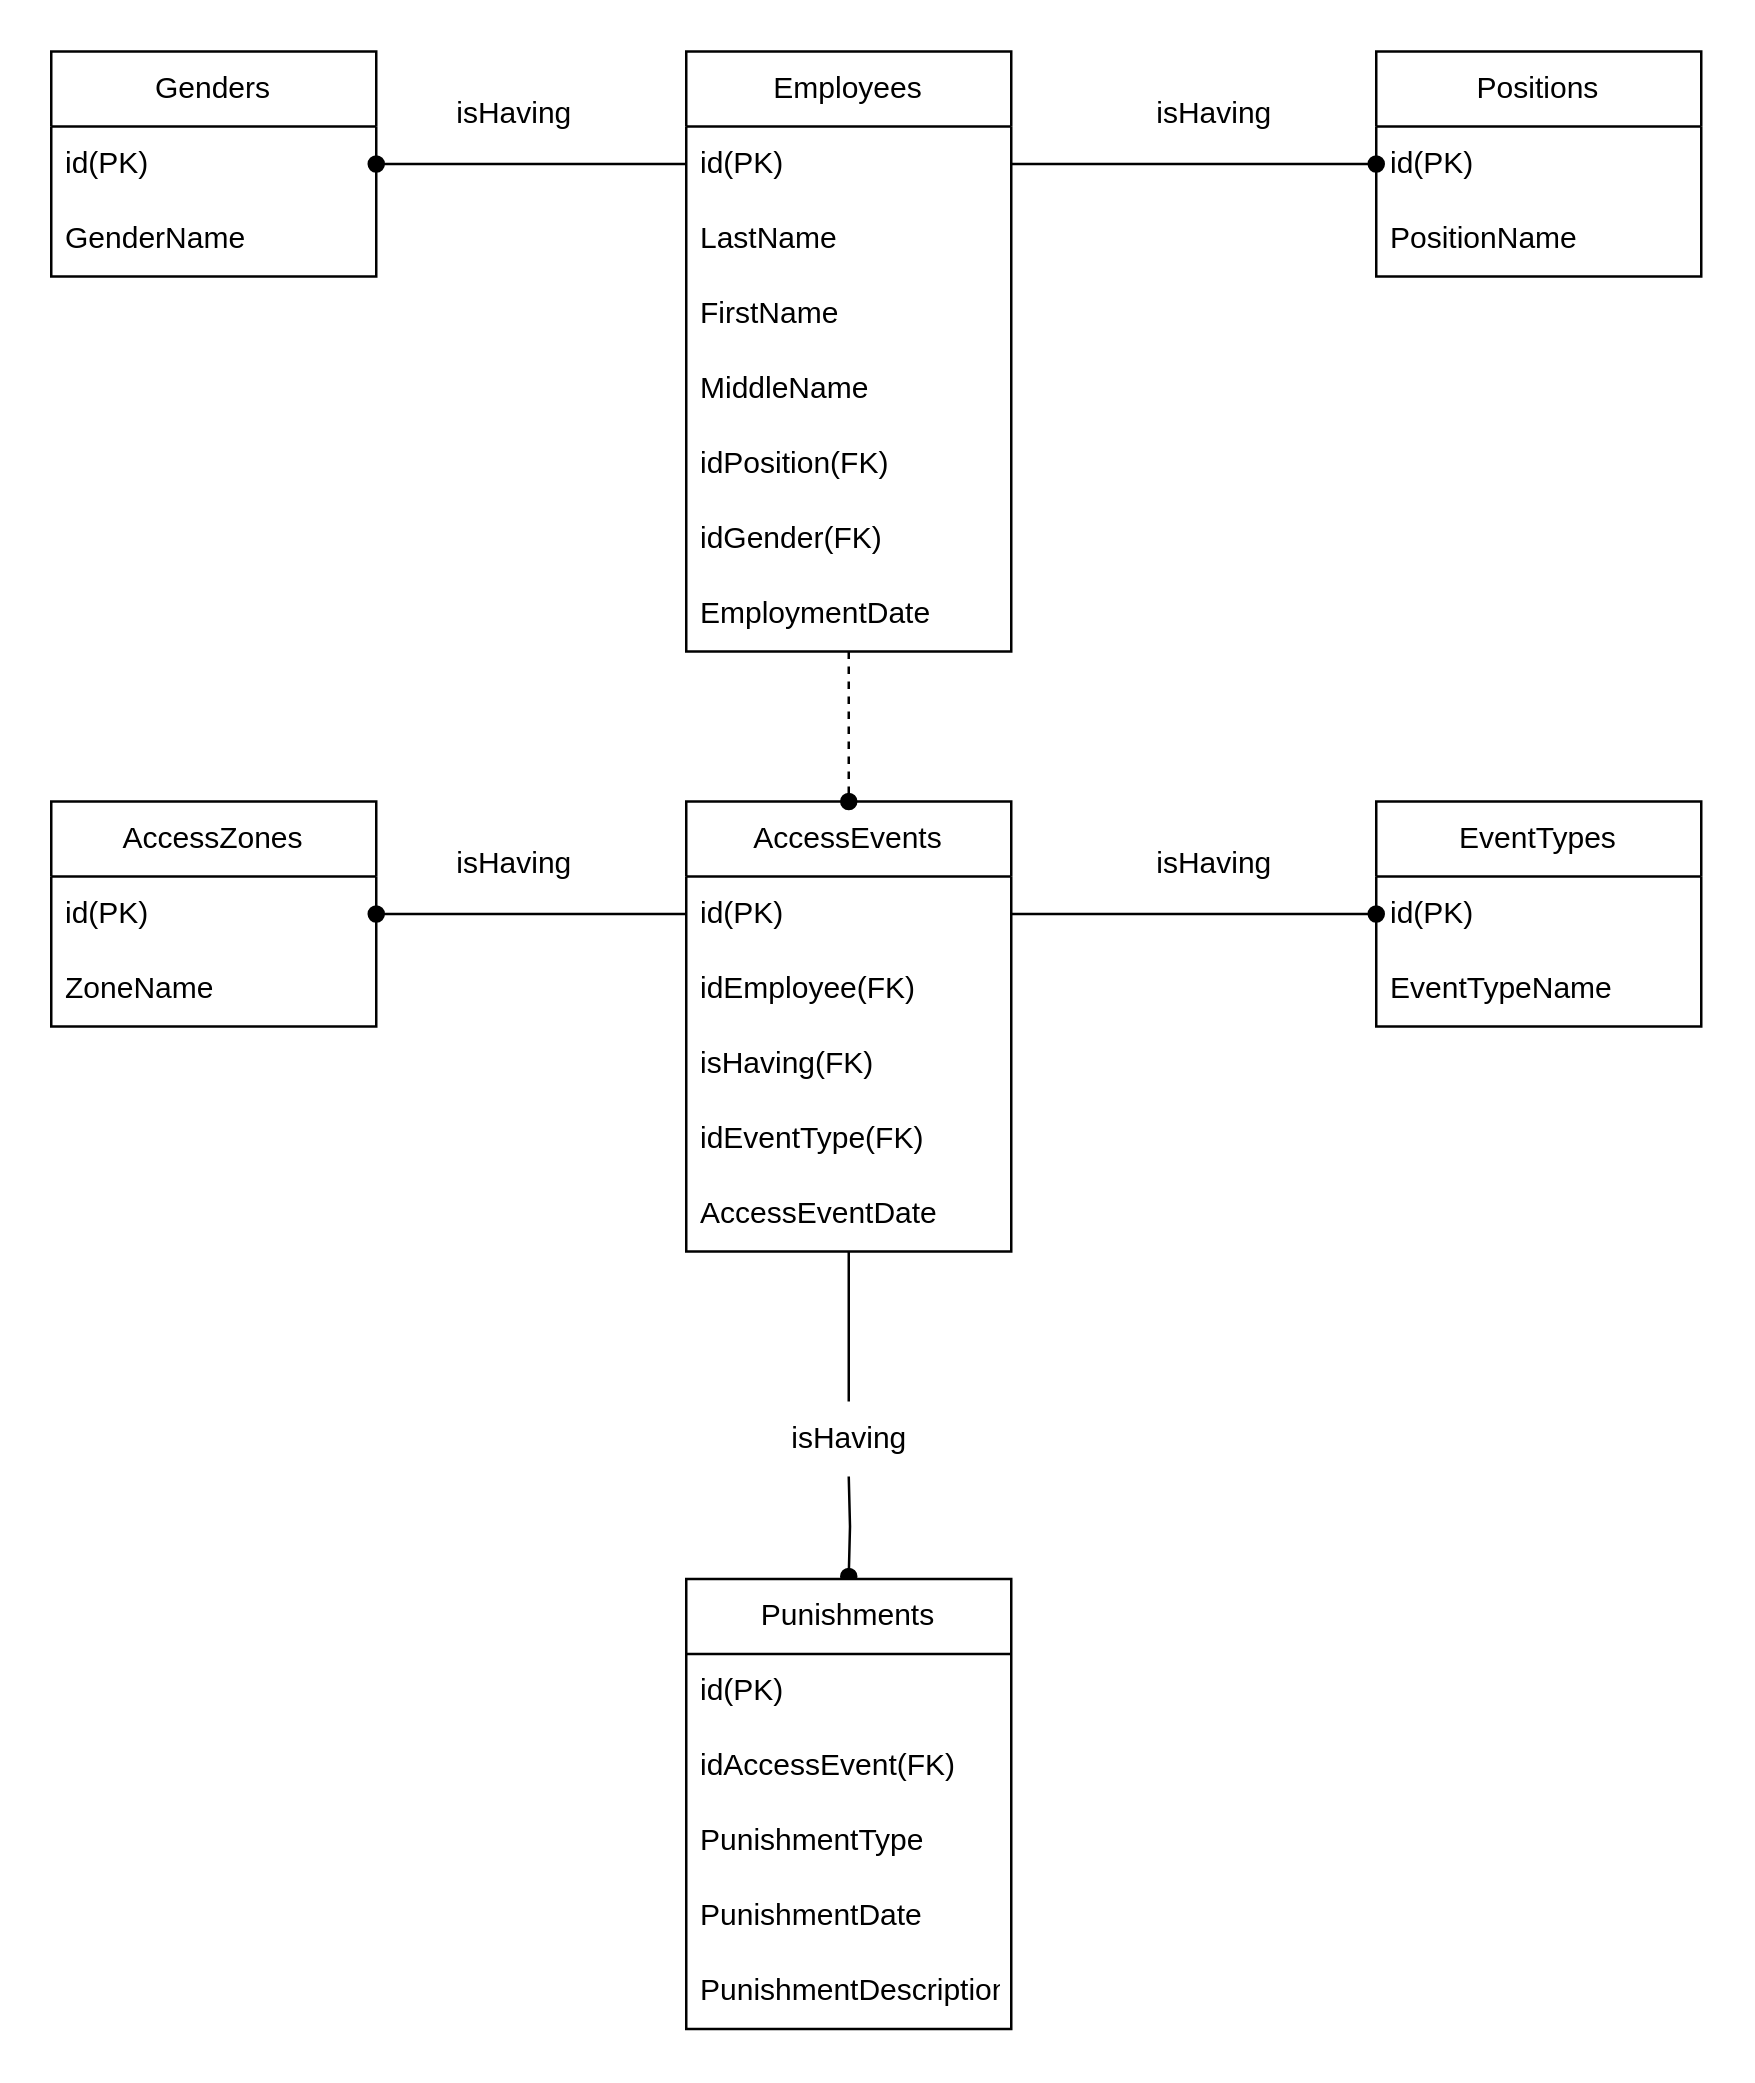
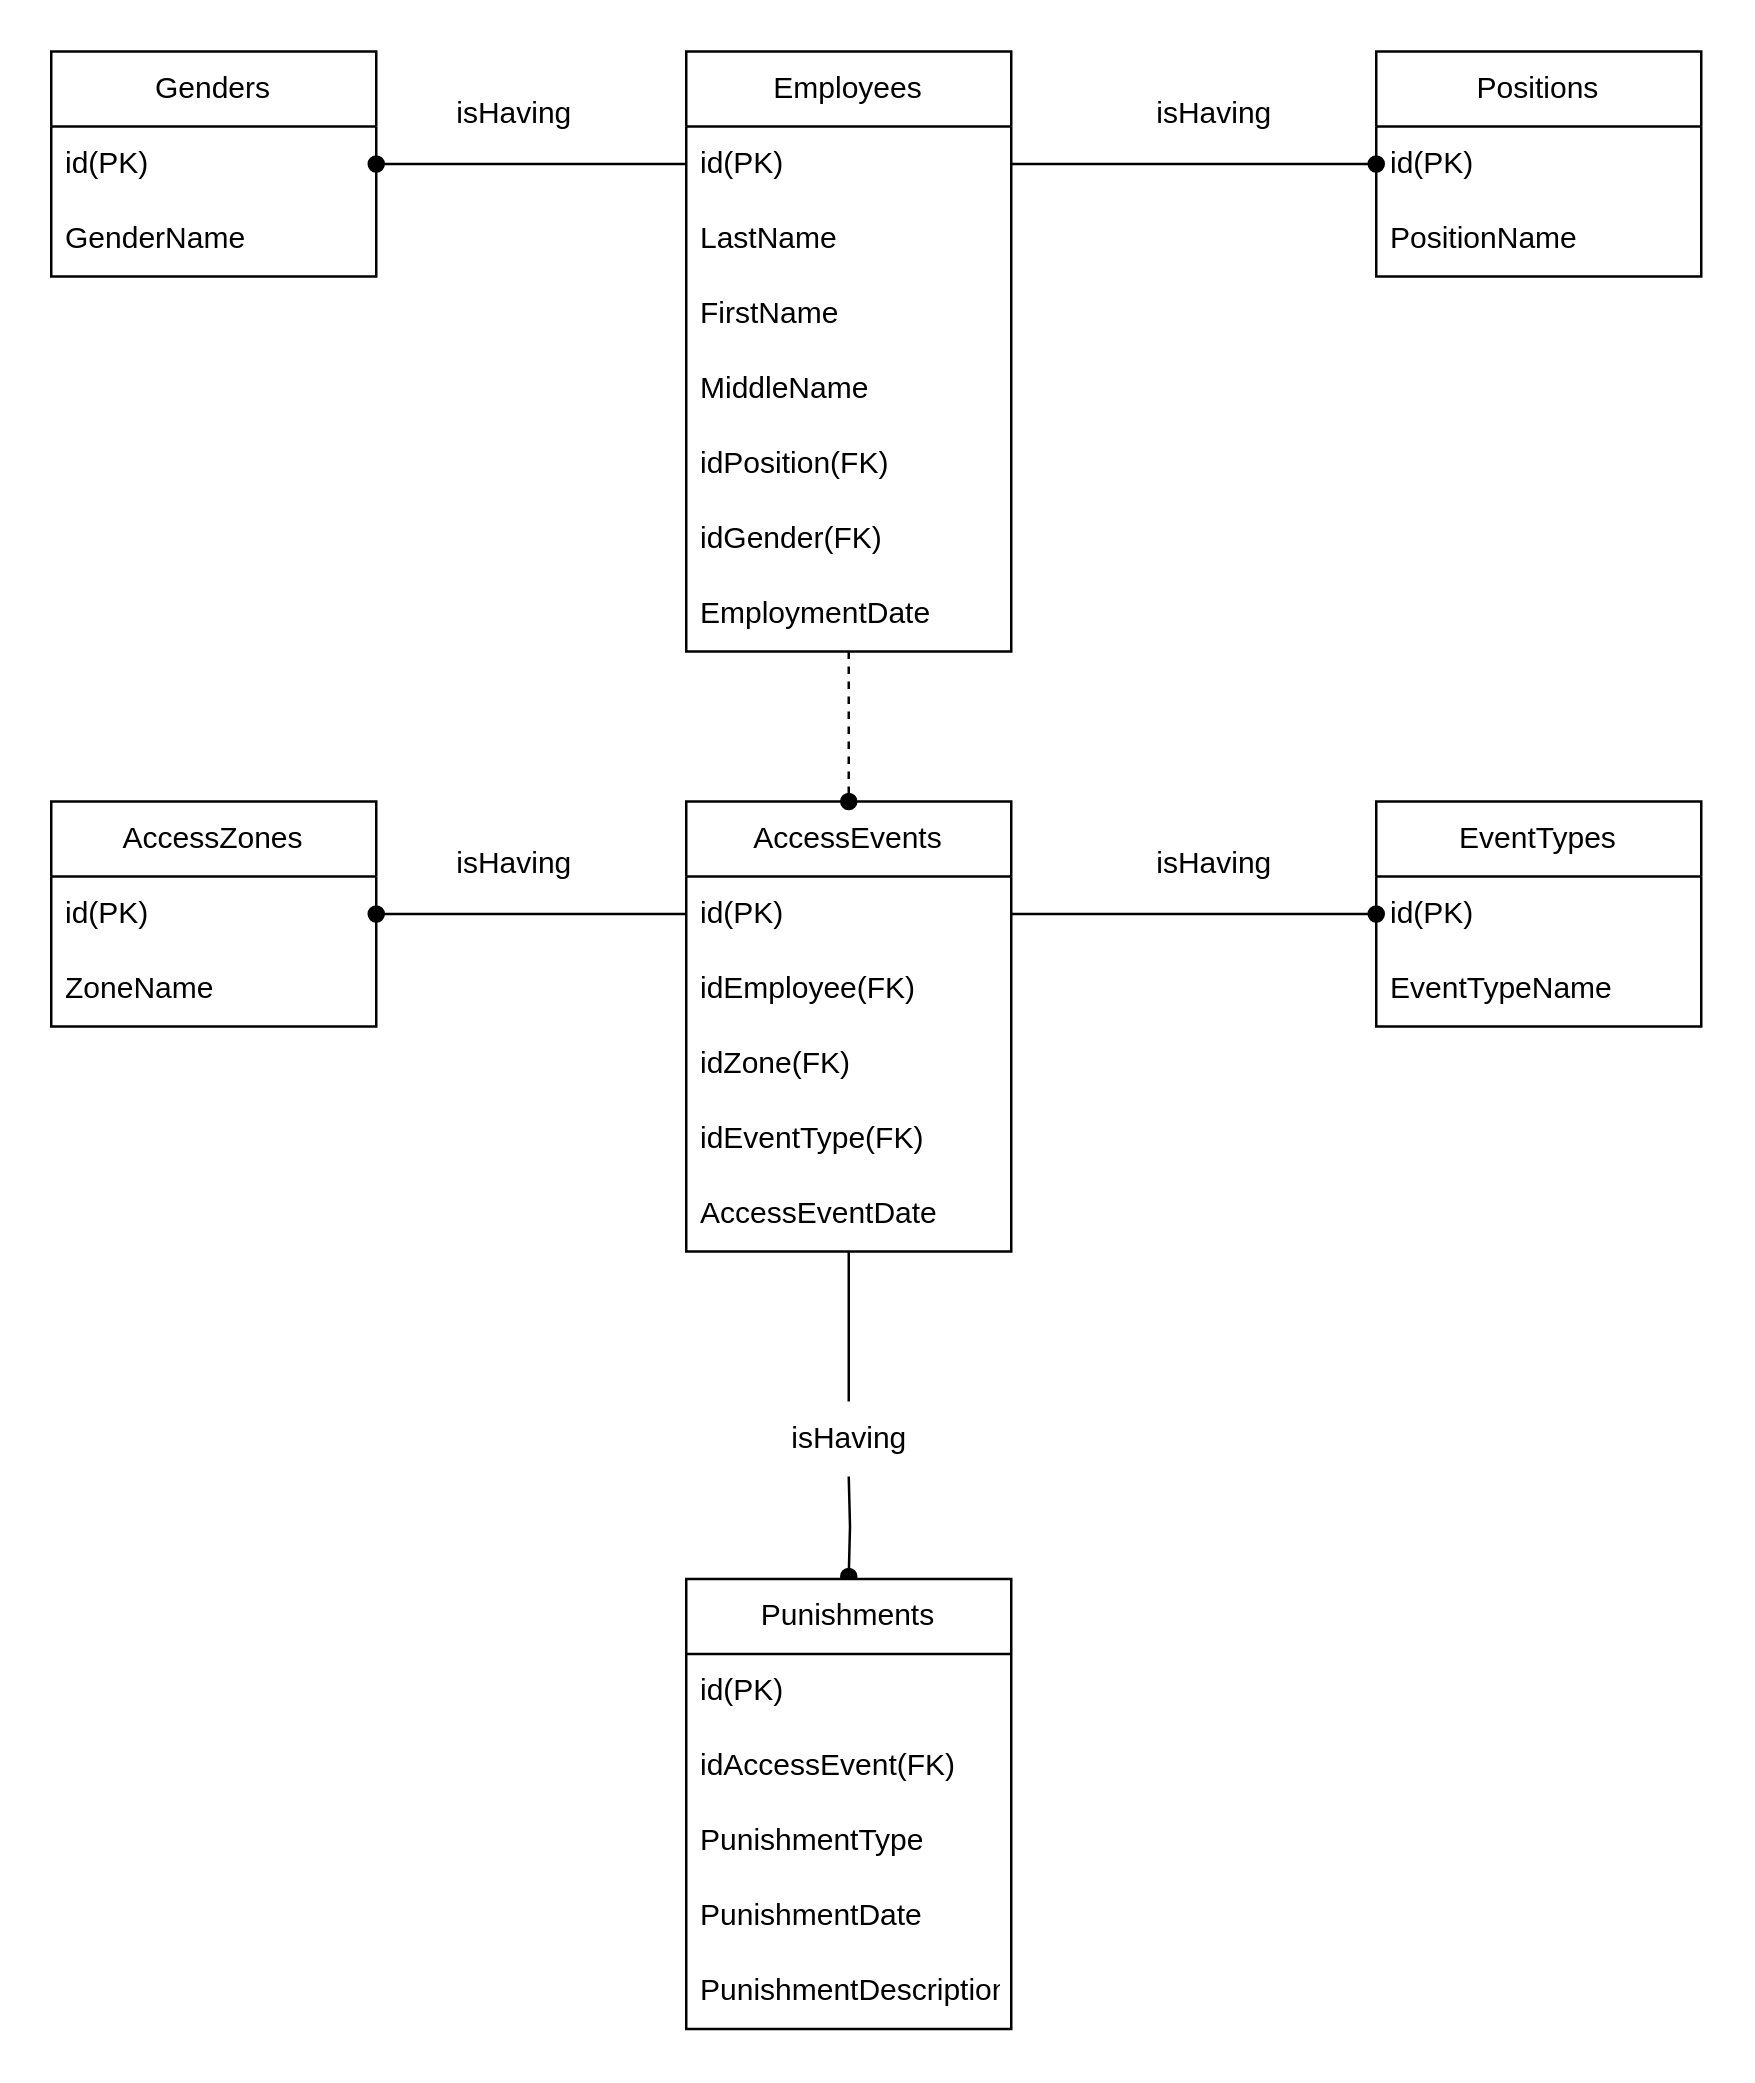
node "isHaving(FK)": label "isHaving(FK)" -> "idZone(FK)"
